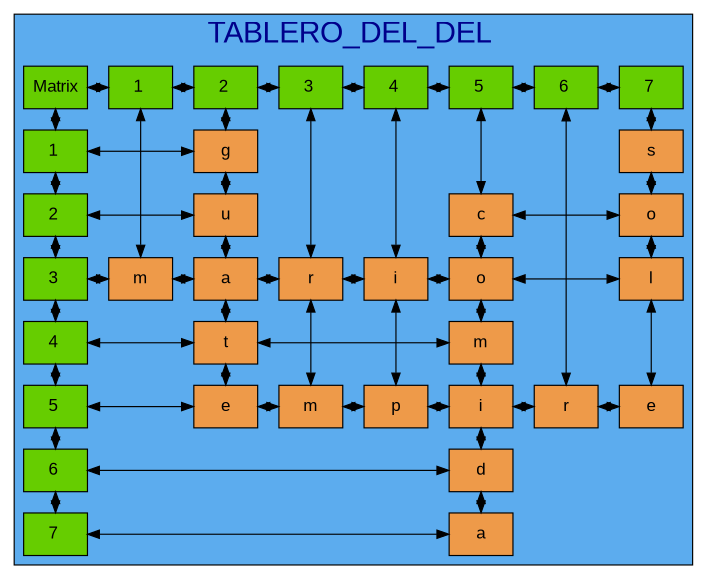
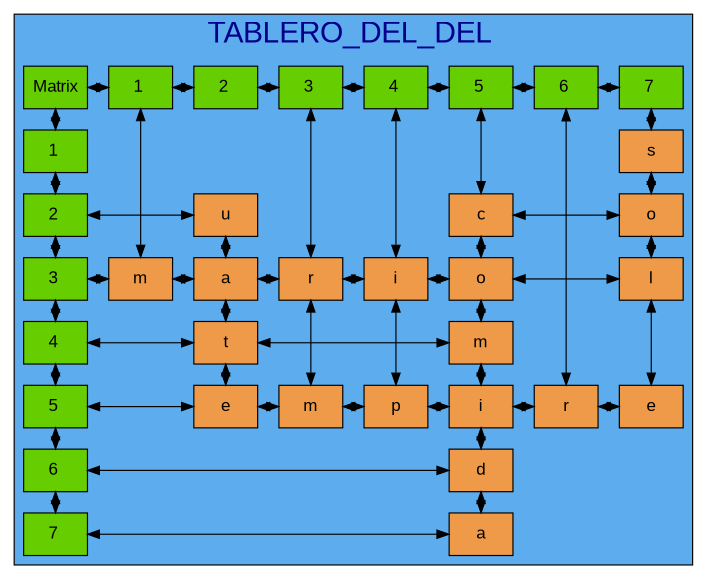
node "g": removed
